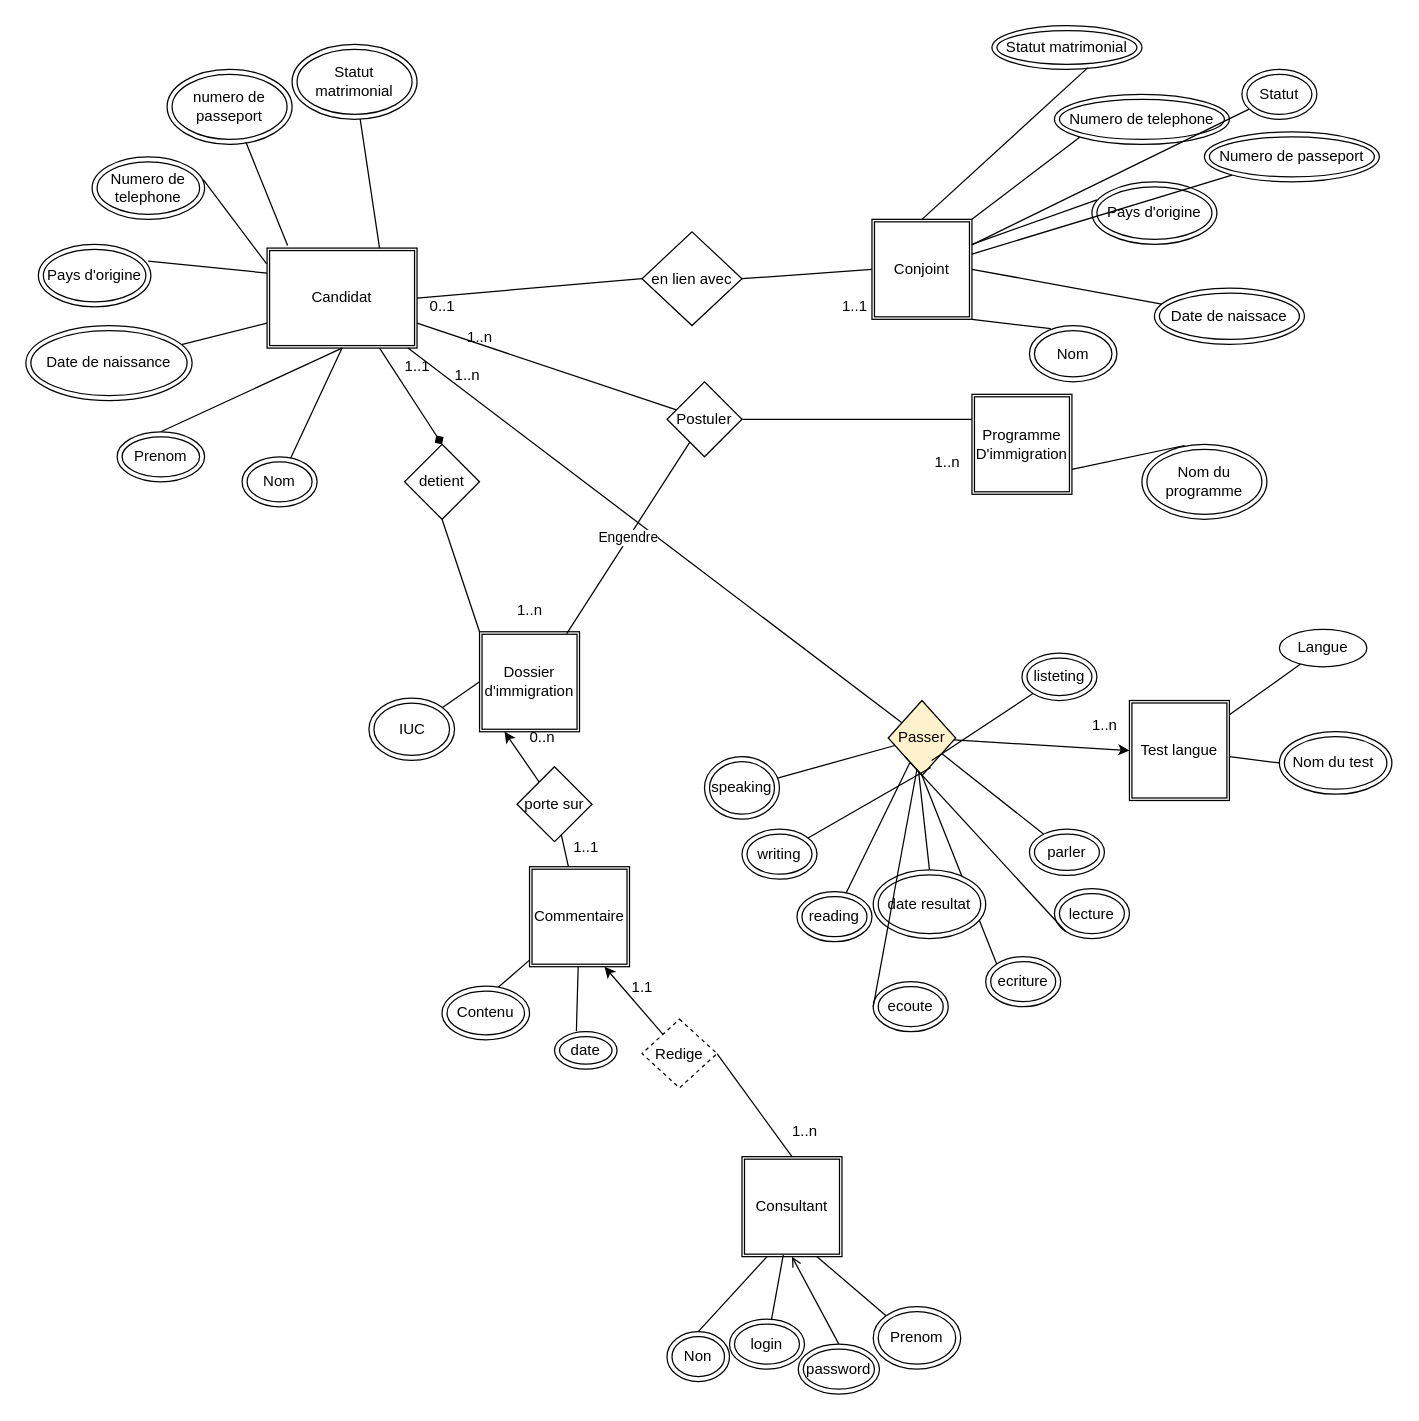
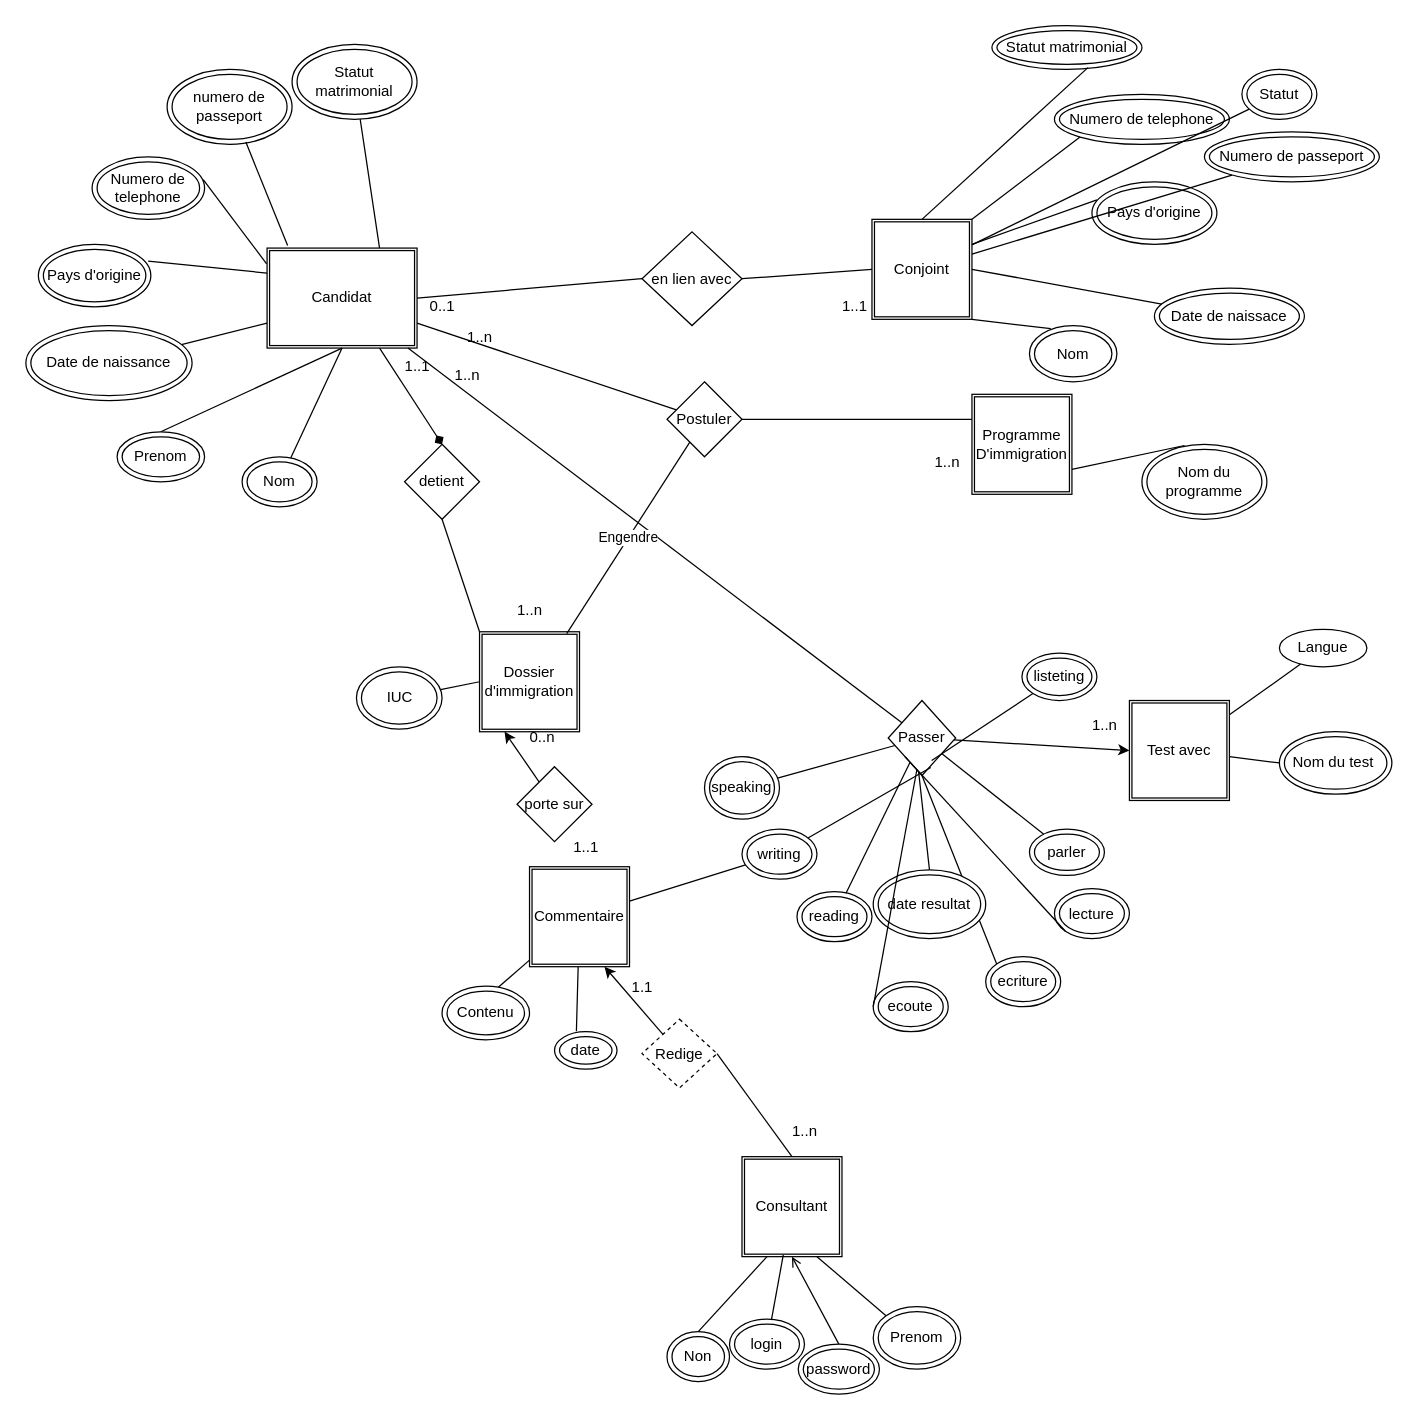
node "IUC": moved (412, 729) -> (399, 698)
node "Passer": fillcolor #fff2cc -> #ffffff
node "Test langue": label "Test langue" -> "Test avec"
edge "porte sur" -- "Commentaire": now "writing" -- "Commentaire"
